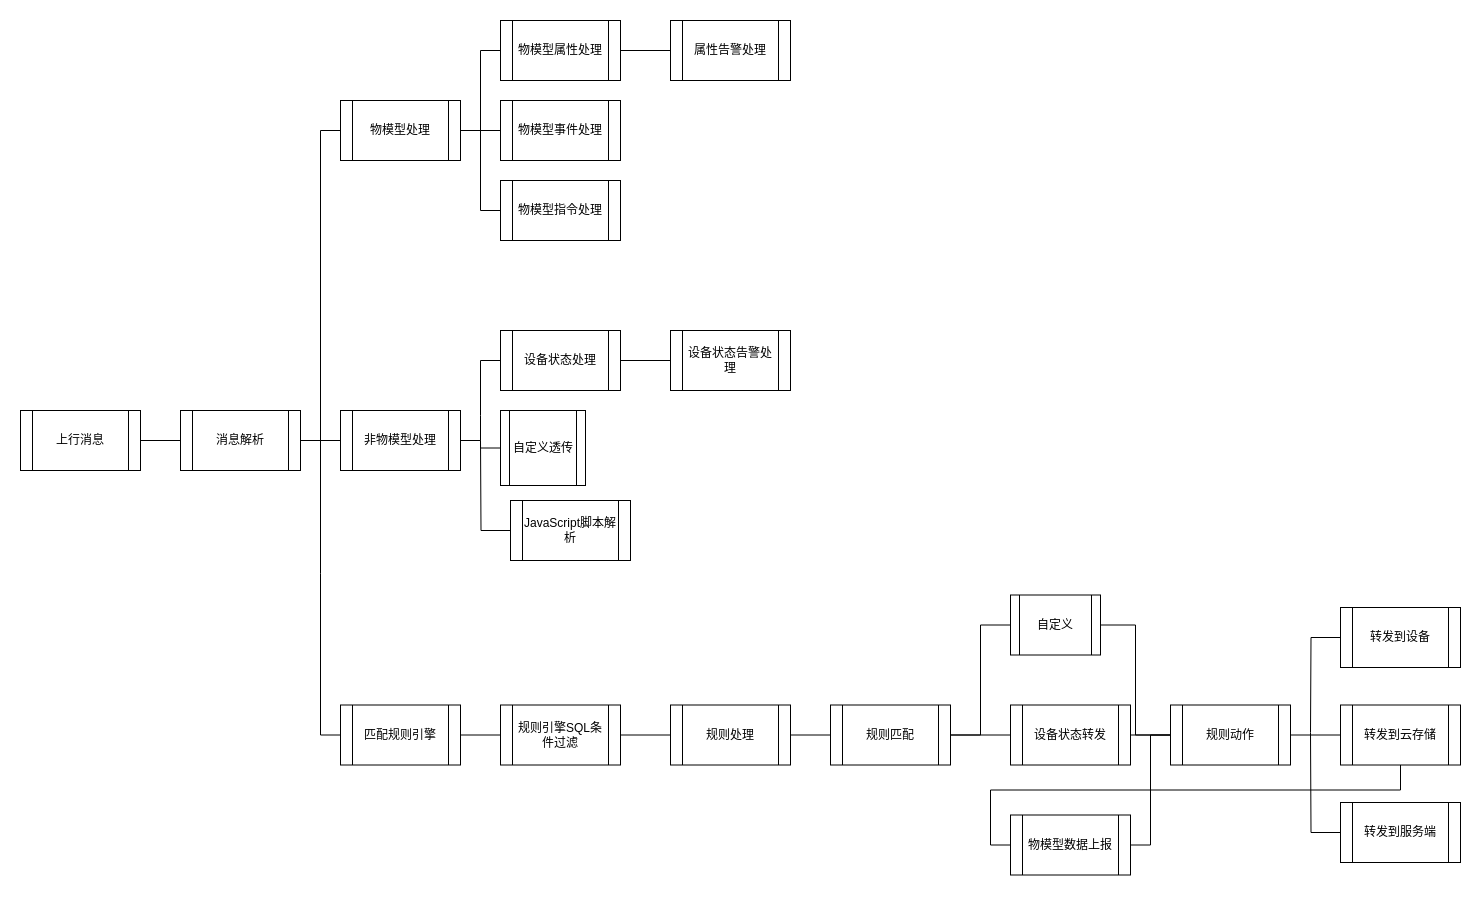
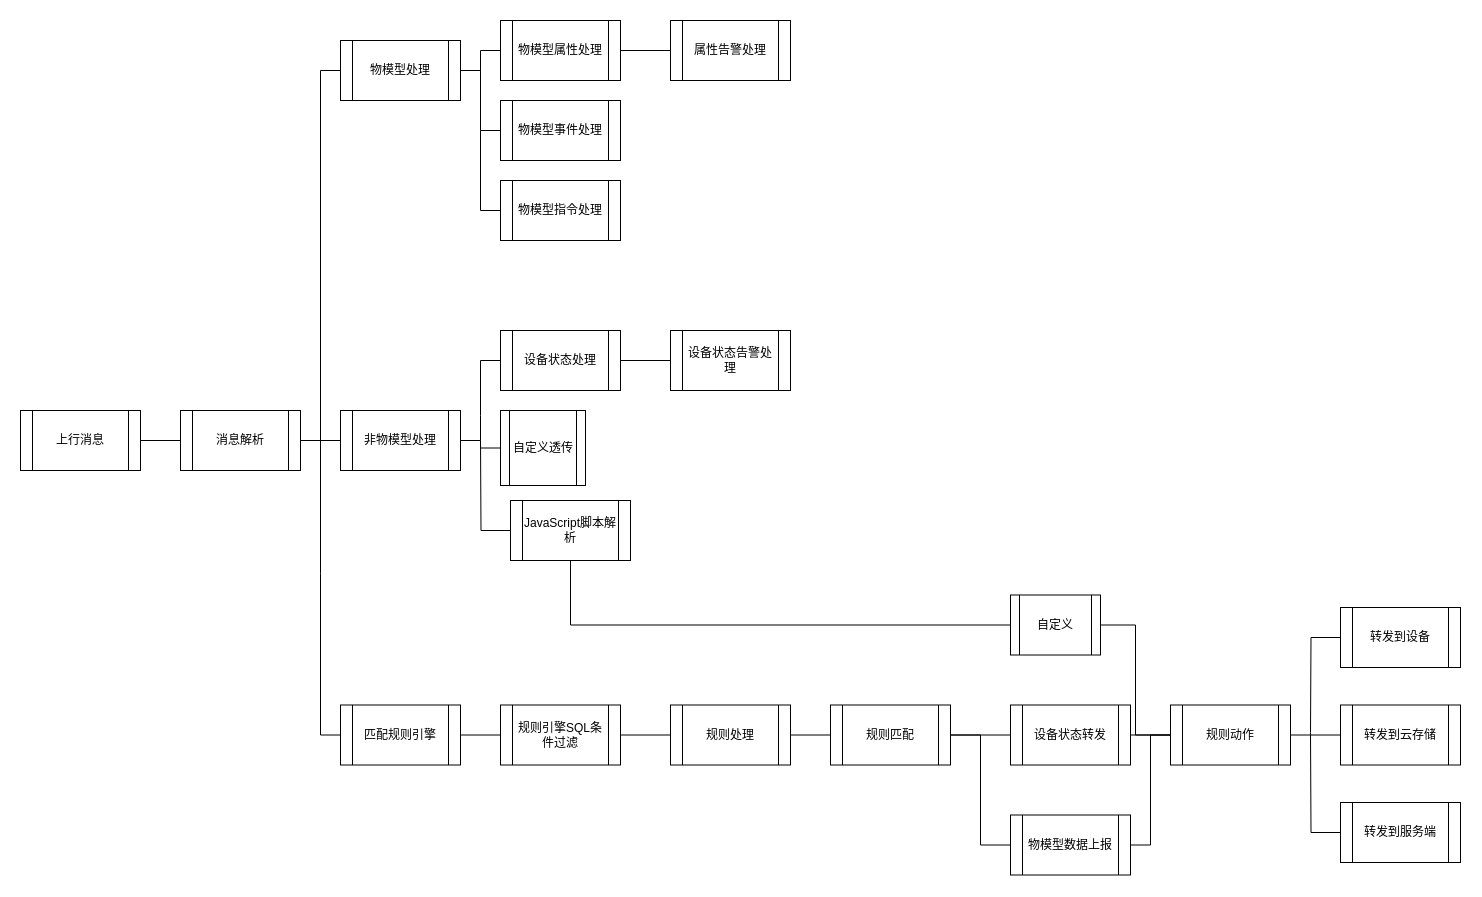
node "物模型处理": moved (401, 131) -> (401, 71)
edge "自定义" -- "规则匹配": now "自定义" -- "JavaScript脚本解析"
edge "转发到云存储" -- "物模型数据上报": now "规则匹配" -- "物模型数据上报"
